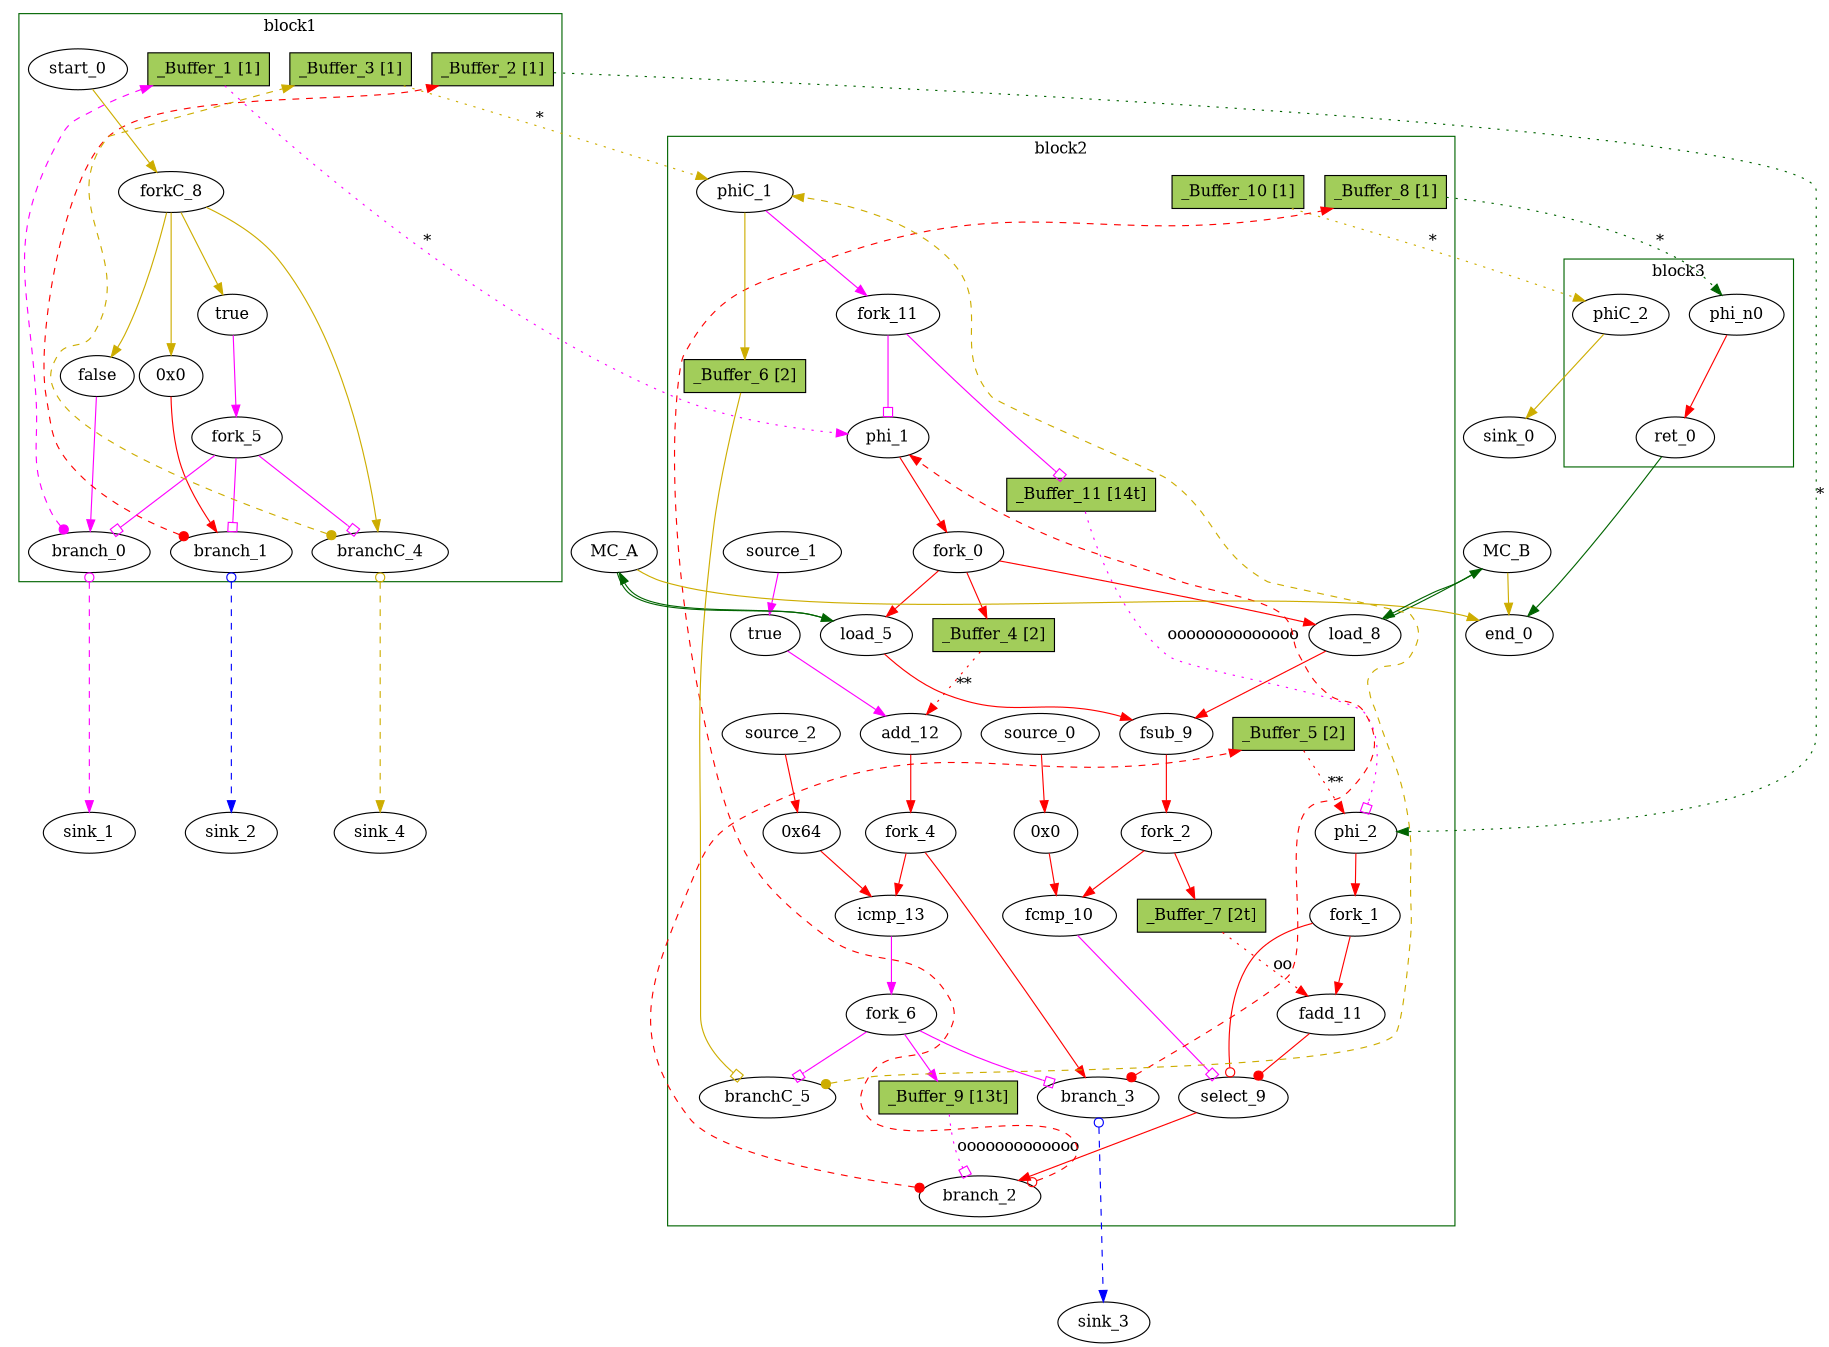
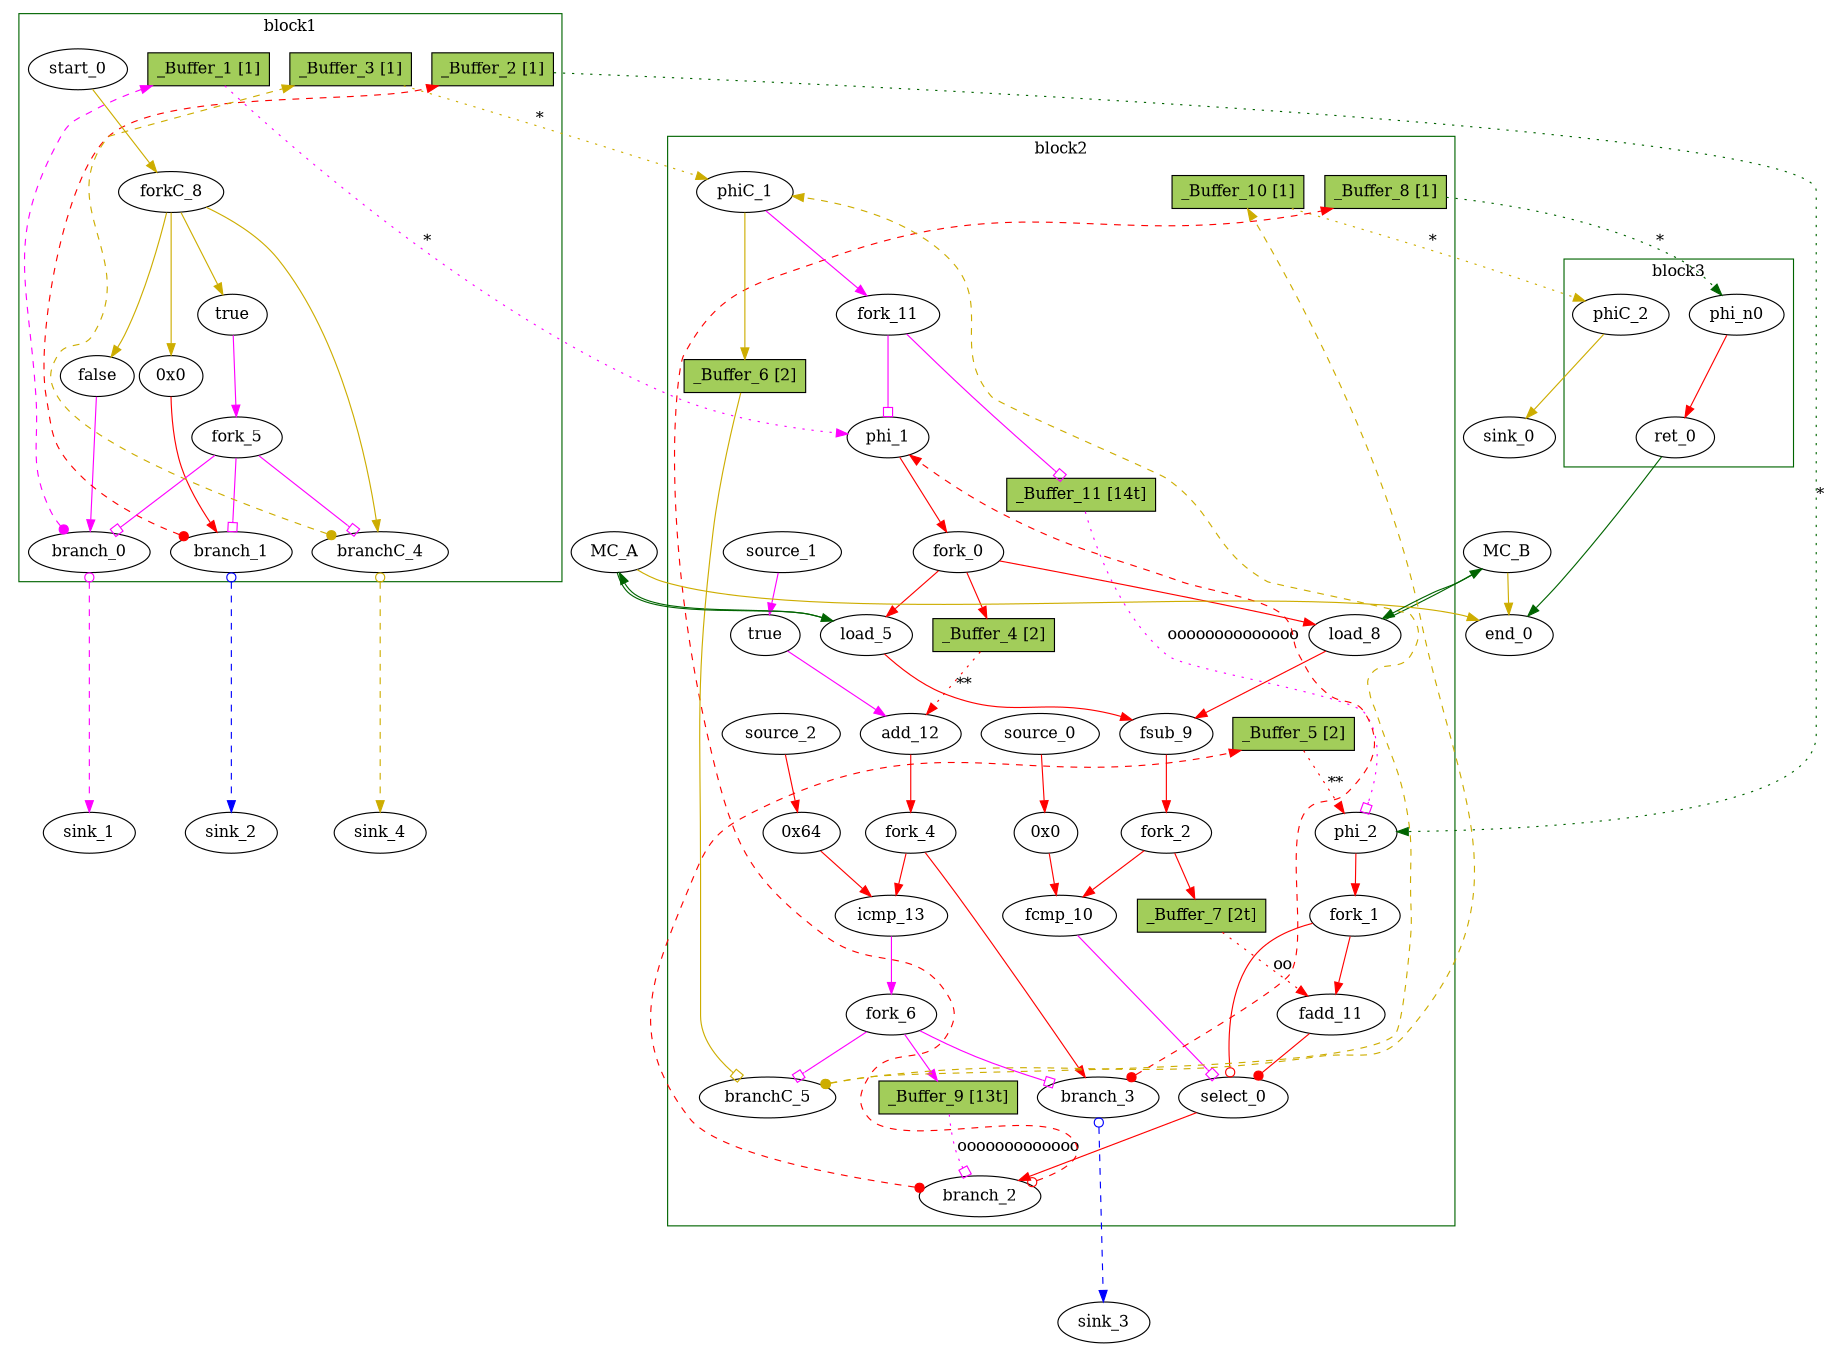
edge "_Buffer_10 [1]" -- "branchC_5": added
node "select_9": label "select_9" -> "select_0"
